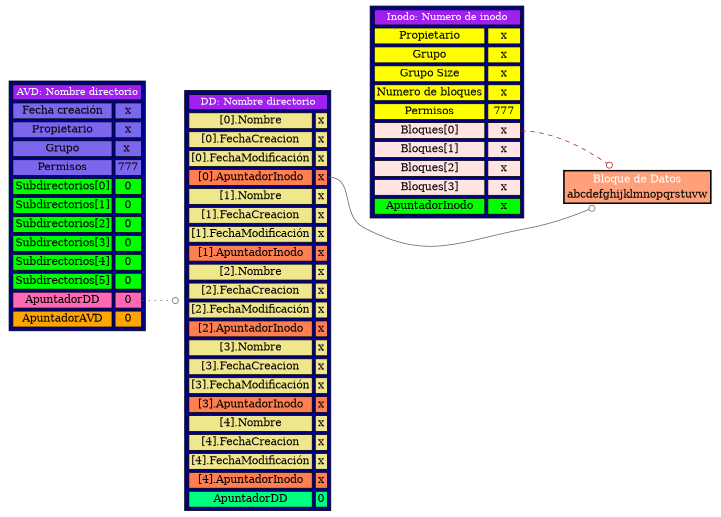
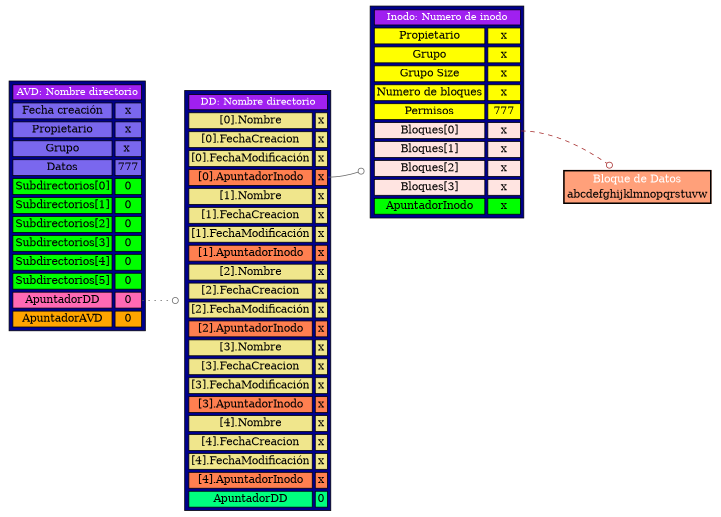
node "AVD: Nombre directorio": text "Permisos" -> "Datos"
edge "DD: Nombre directorio" -> "Bloque de Datos": now "DD: Nombre directorio" -> "Inodo: Numero de inodo"
